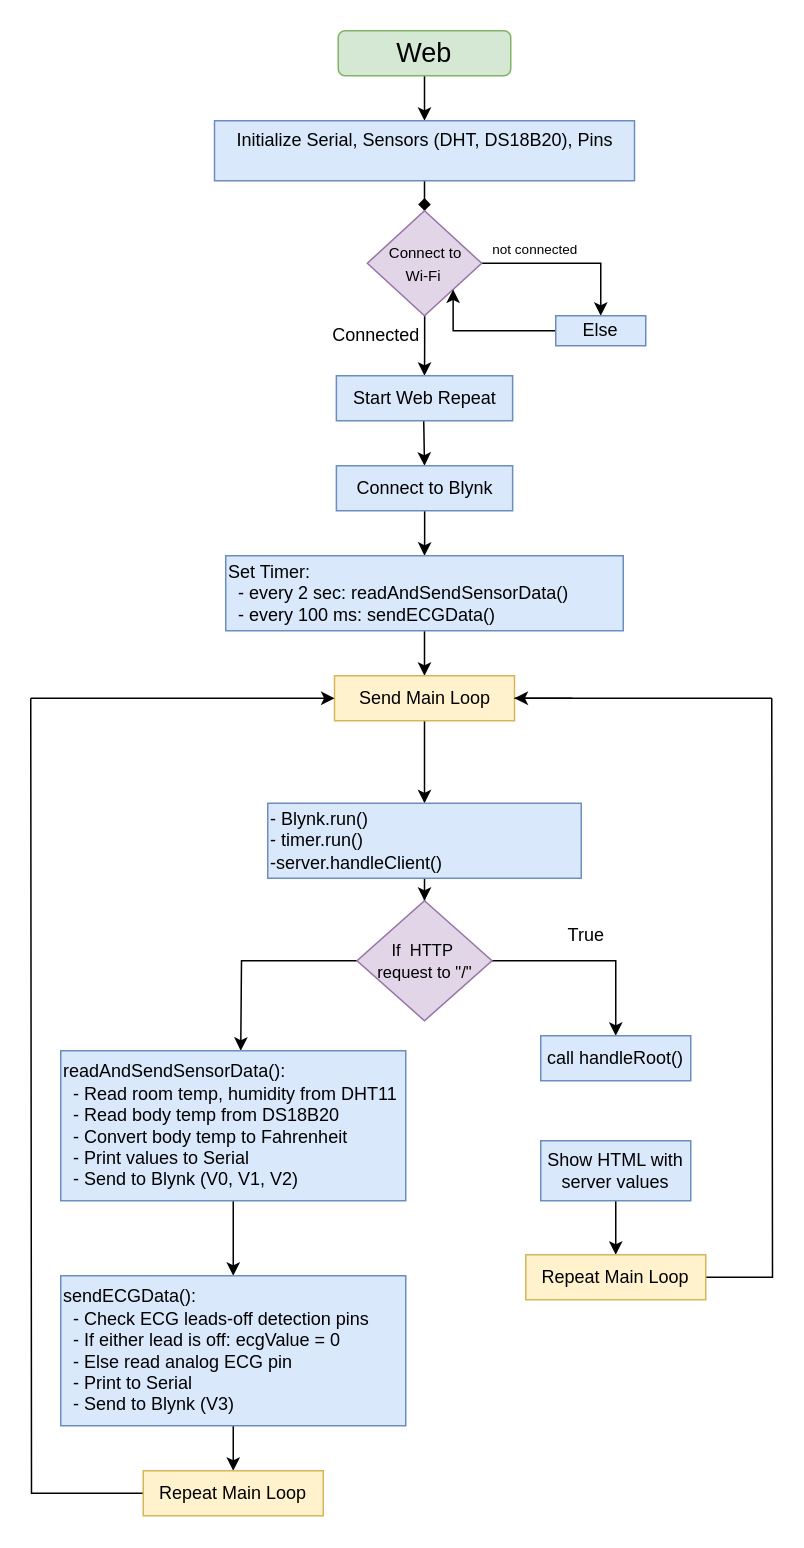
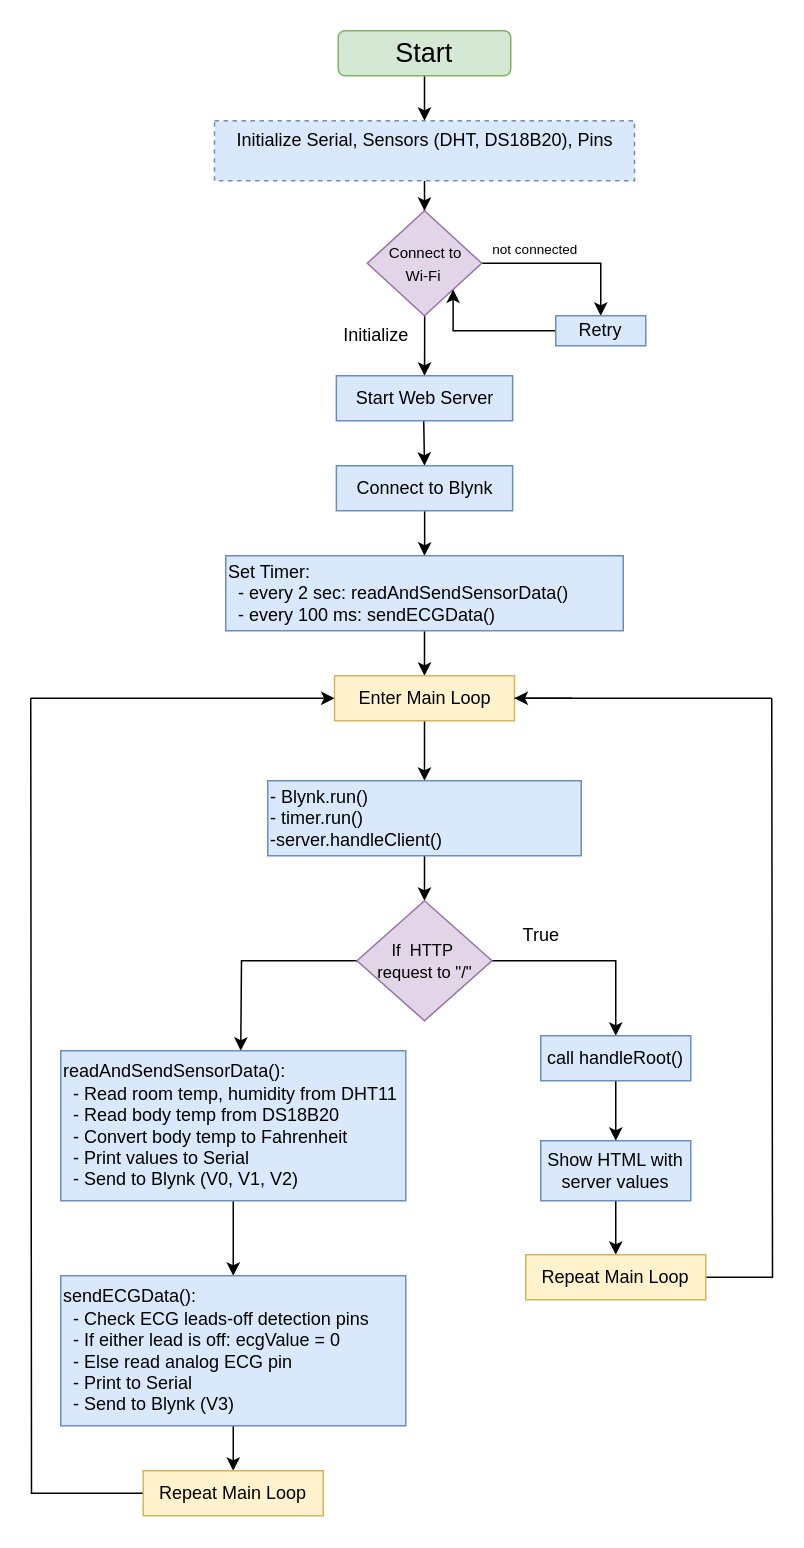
node "Web": label "Web" -> "Start"
node "Initialize Serial, Sensors (DHT, DS18B20), Pins": style solid -> dashed
edge "Initialize Serial, Sensors (DHT, DS18B20), Pins" -> "Connect to Wi-Fi": arrowhead diamond -> classic
node "Else": label "Else" -> "Retry"
node "Connected": label "Connected" -> "Initialize"
node "Start Web Repeat": label "Start Web Repeat" -> "Start Web Server"
node "Send Main Loop": label "Send Main Loop" -> "Enter Main Loop"
node "- Blynk.run() - timer.run() -server.handleClient()": moved (425, 841) -> (425, 818)
node "True": moved (586, 935) -> (541, 935)
edge "call handleRoot()" -> "Show HTML with server values": added
